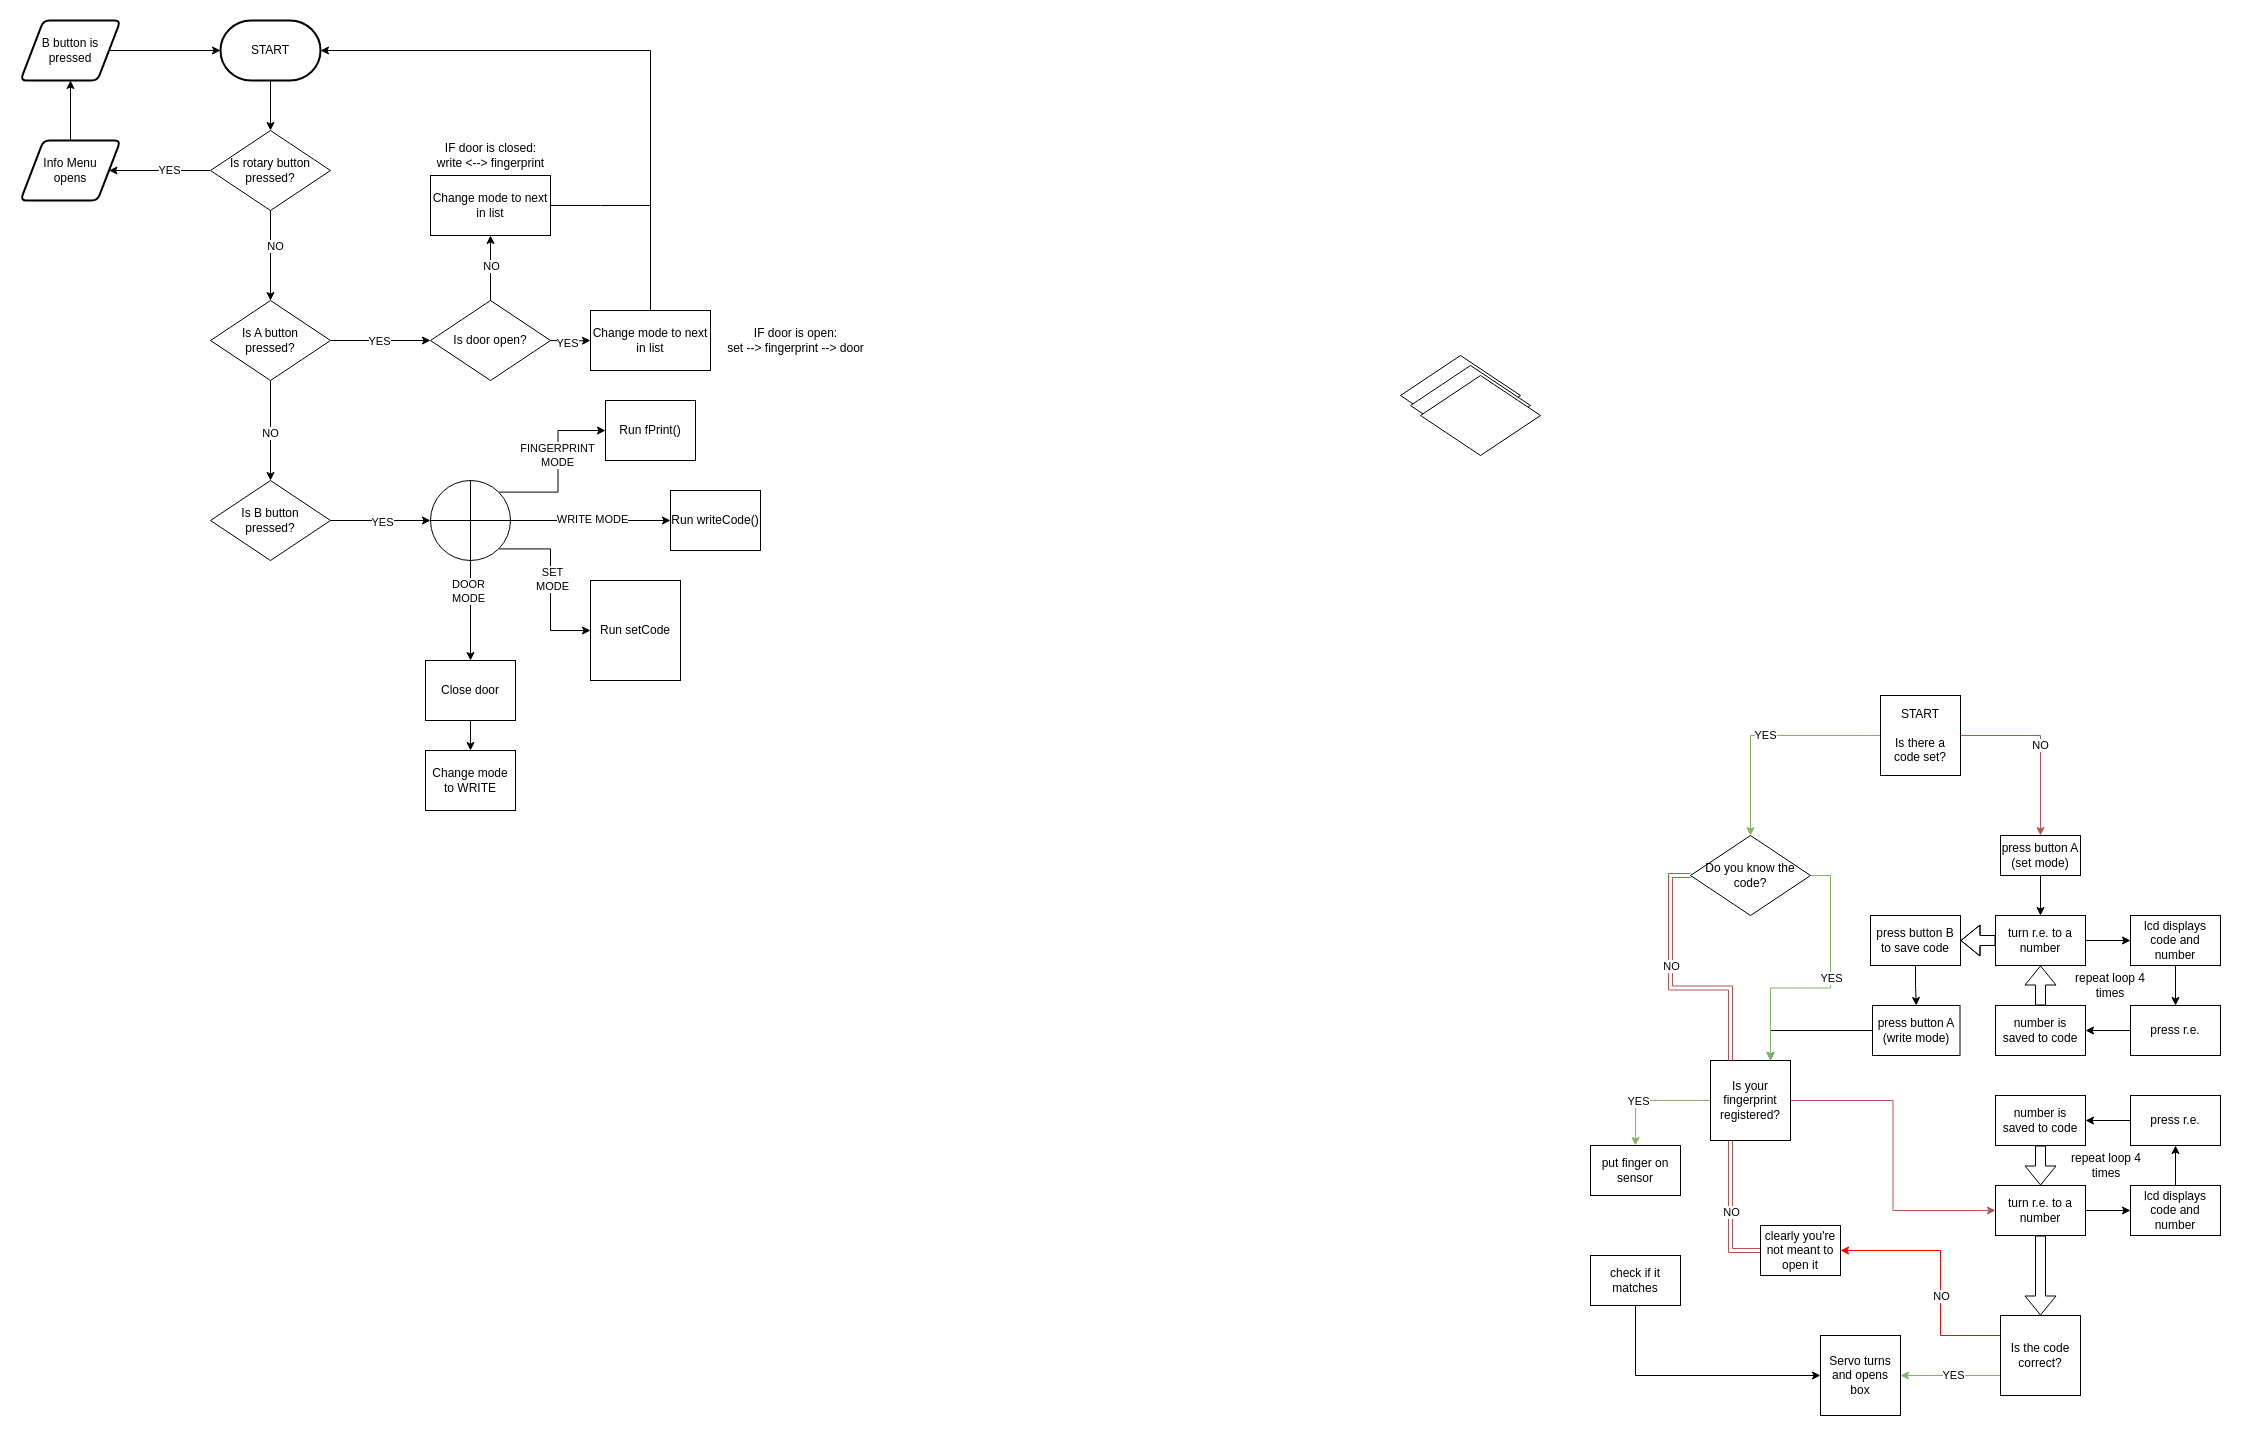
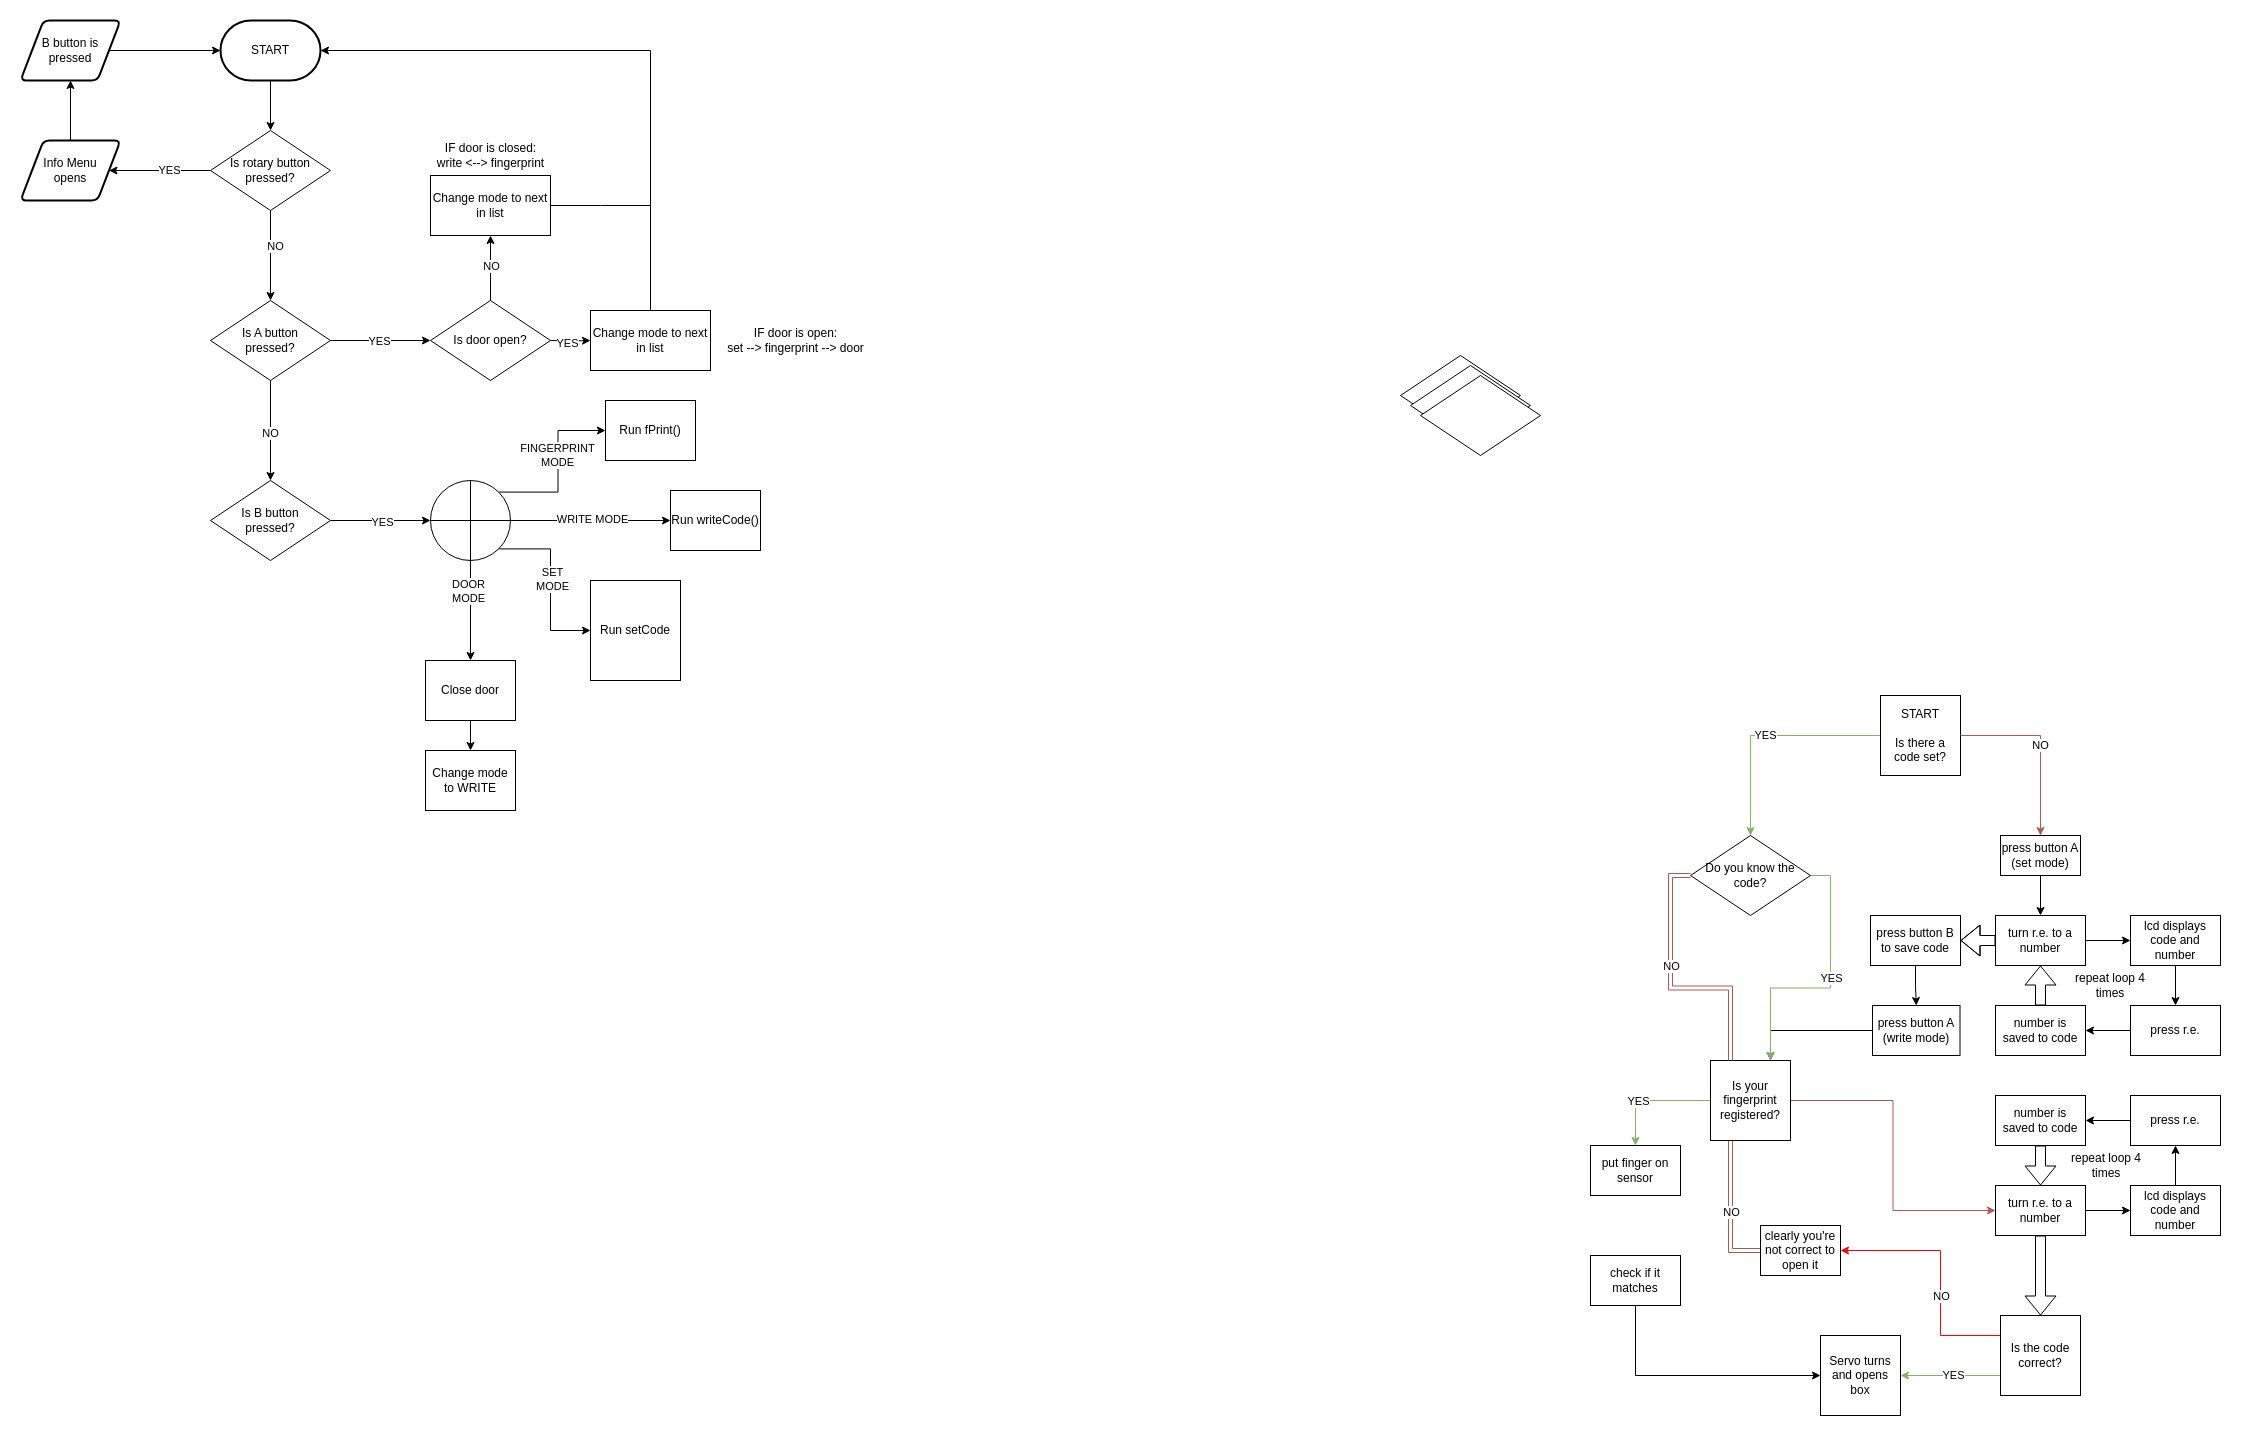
node "clearly you're not meant to open it": label "clearly you're not meant to open it" -> "clearly you're not correct to open it"
